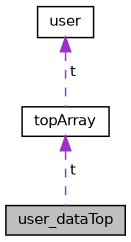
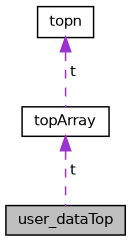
node "user": label "user" -> "topn"
